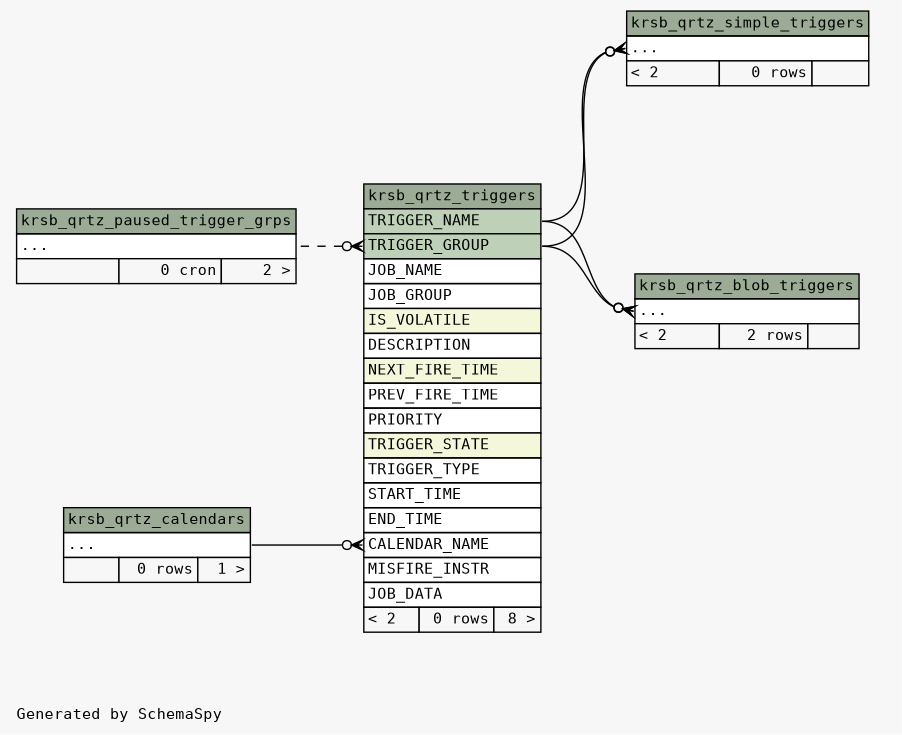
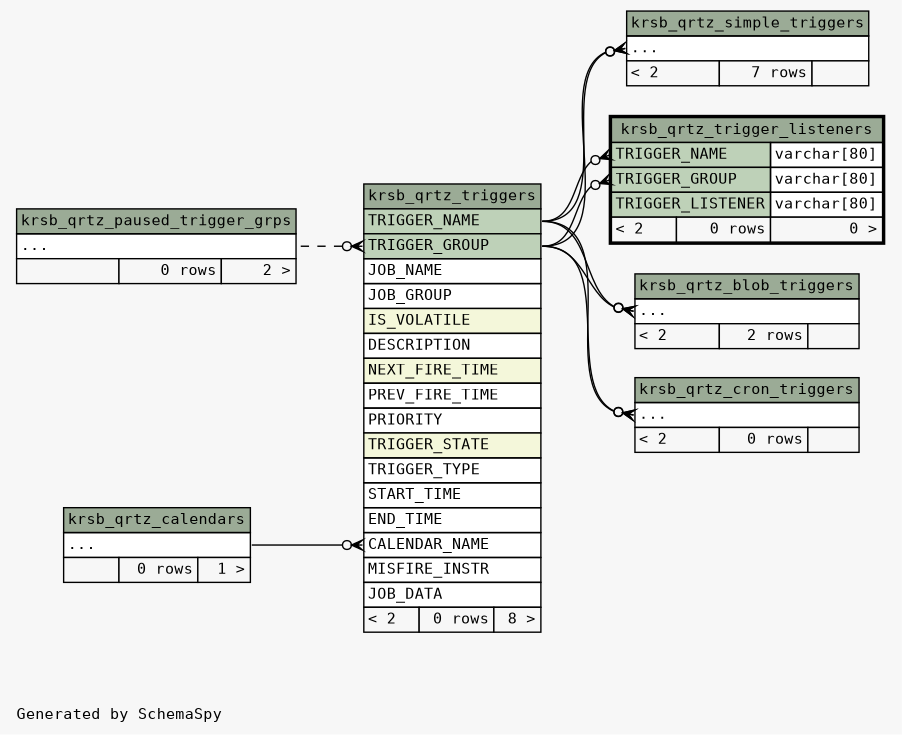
node "krsb_qrtz_simple_triggers": text "0 rows" -> "7 rows"
node "krsb_qrtz_trigger_listeners": added
node "krsb_qrtz_paused_trigger_grps": text "0 cron" -> "0 rows"
node "krsb_qrtz_cron_triggers": added
